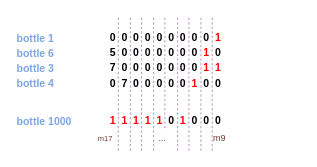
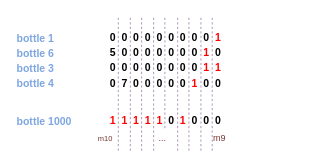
node "7 0 0 0 0 0 0 0 1 1": label "7 0 0 0 0 0 0 0 1 1" -> "0 0 0 0 0 0 0 0 1 1"
node "m17": label "m17" -> "m10"
